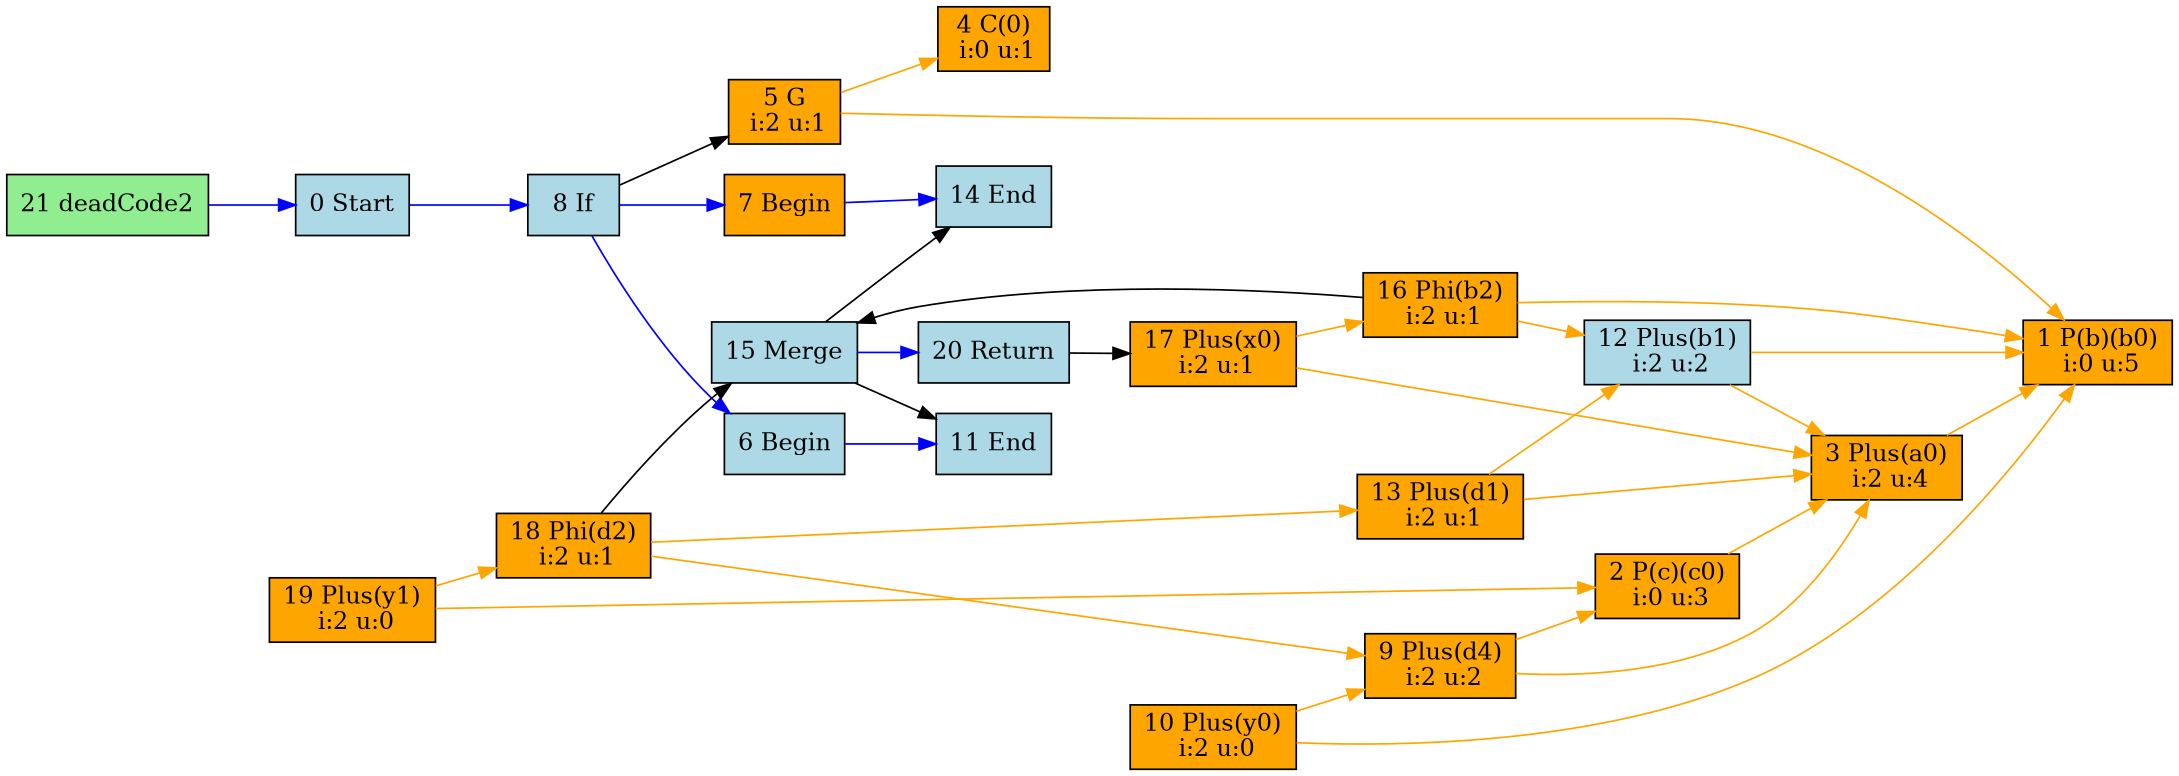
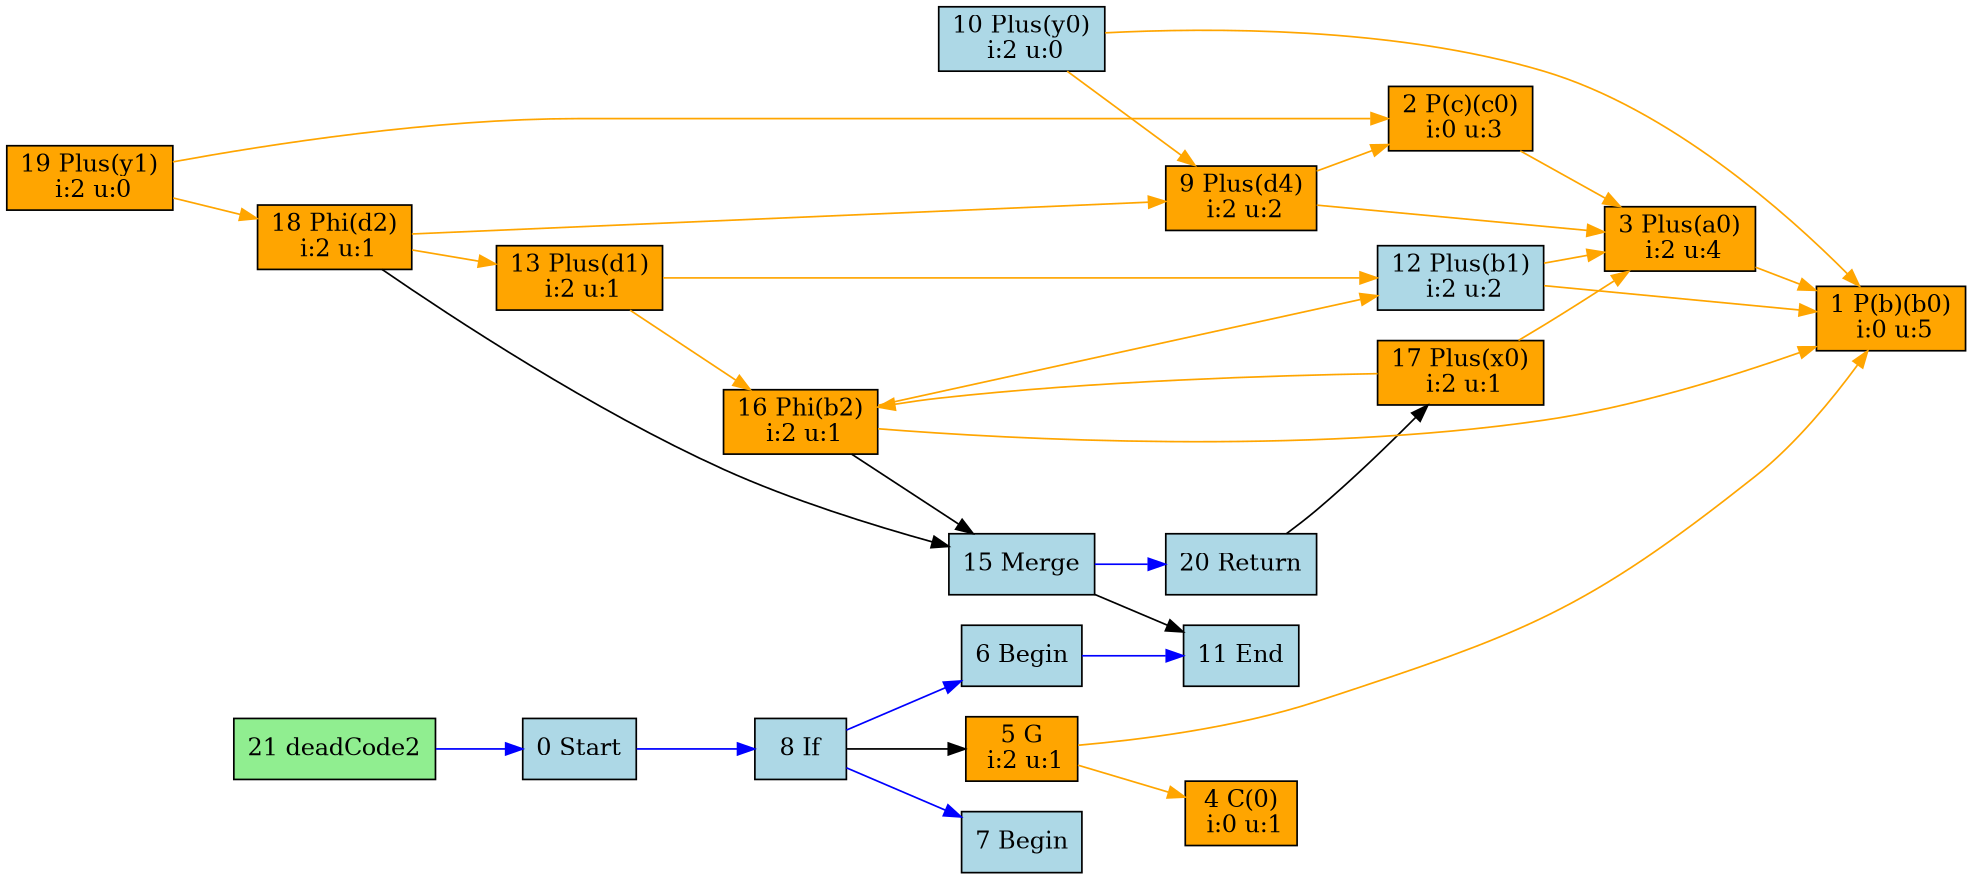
node "14 End": removed
node "7 Begin": fillcolor orange -> lightblue
edge "13 Plus(d1) i:2 u:1" -> "3 Plus(a0) i:2 u:4": now "13 Plus(d1) i:2 u:1" -> "16 Phi(b2) i:2 u:1"
node "10 Plus(y0) i:2 u:0": fillcolor orange -> lightblue
